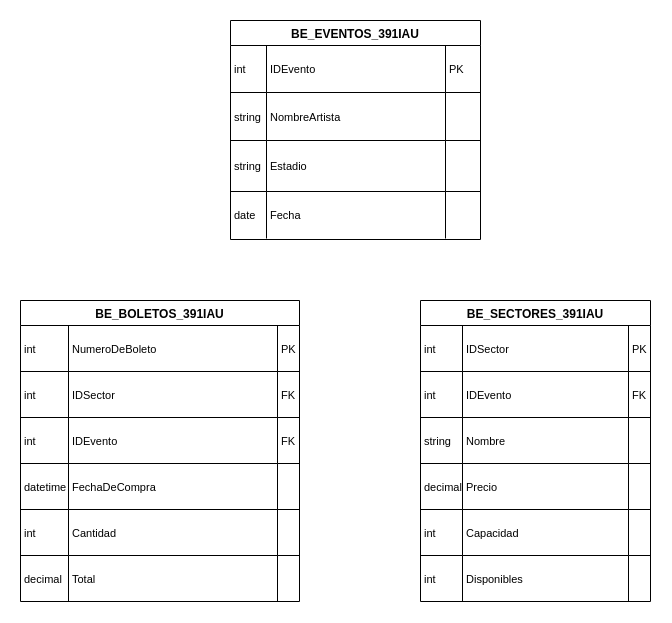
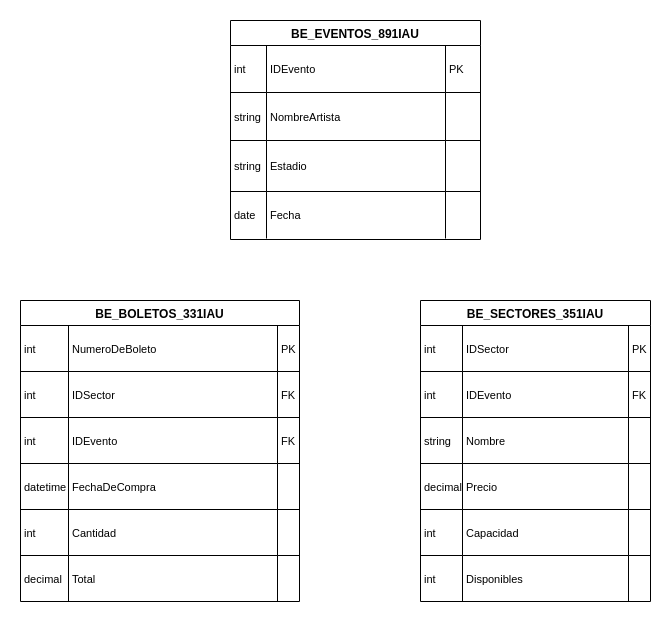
node "BE_EVENTOS_391IAU": label "BE_EVENTOS_391IAU" -> "BE_EVENTOS_891IAU"
node "BE_BOLETOS_391IAU": label "BE_BOLETOS_391IAU" -> "BE_BOLETOS_331IAU"
node "BE_SECTORES_391IAU": label "BE_SECTORES_391IAU" -> "BE_SECTORES_351IAU"
